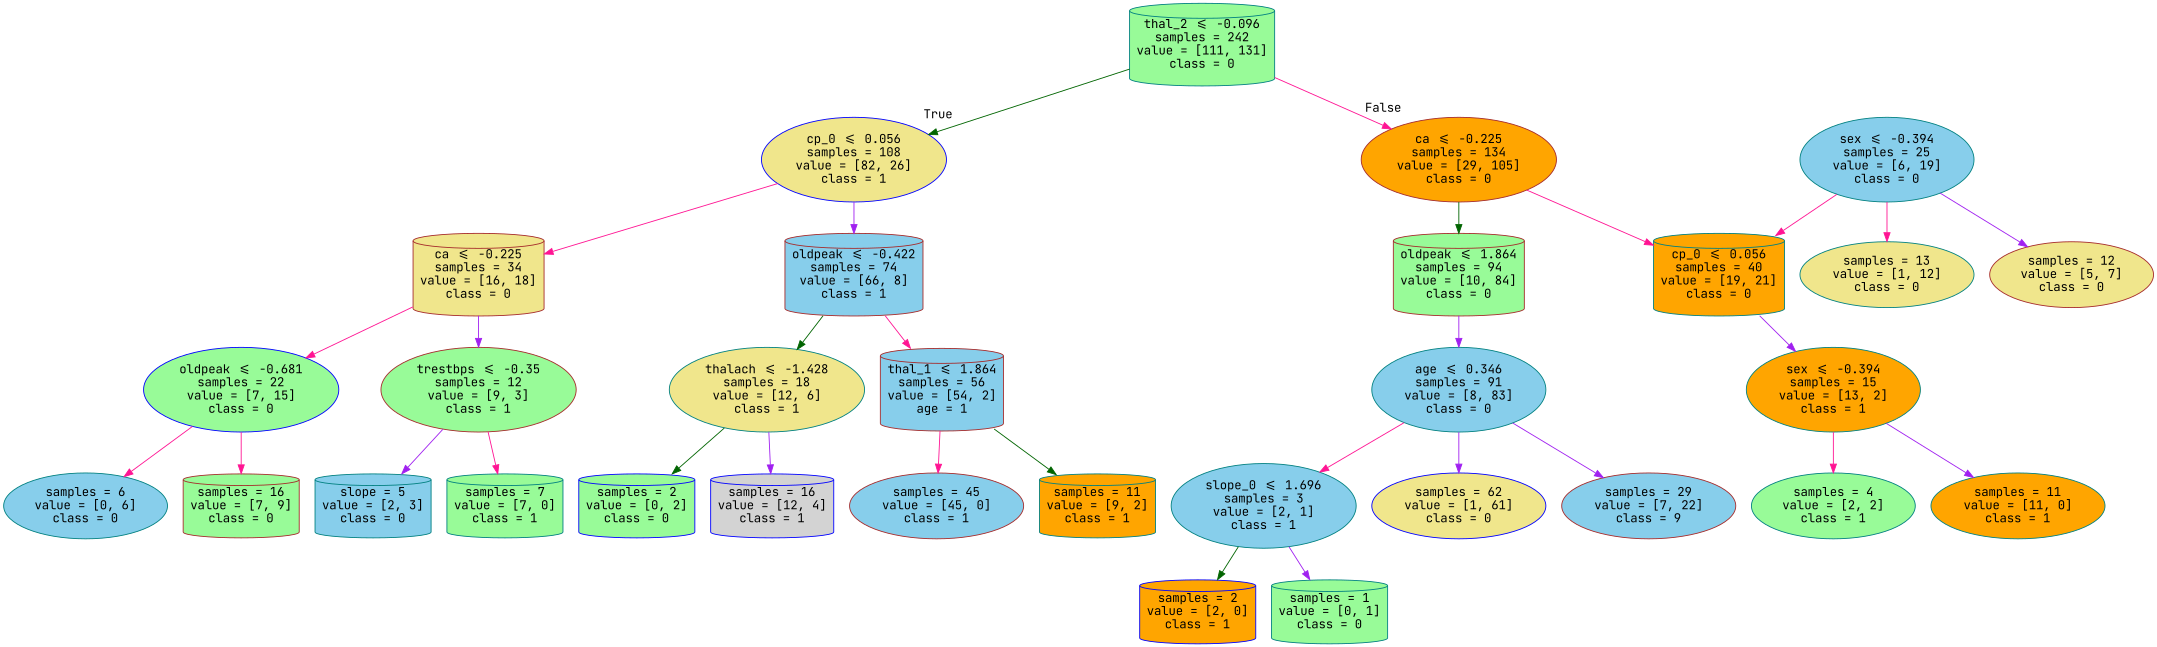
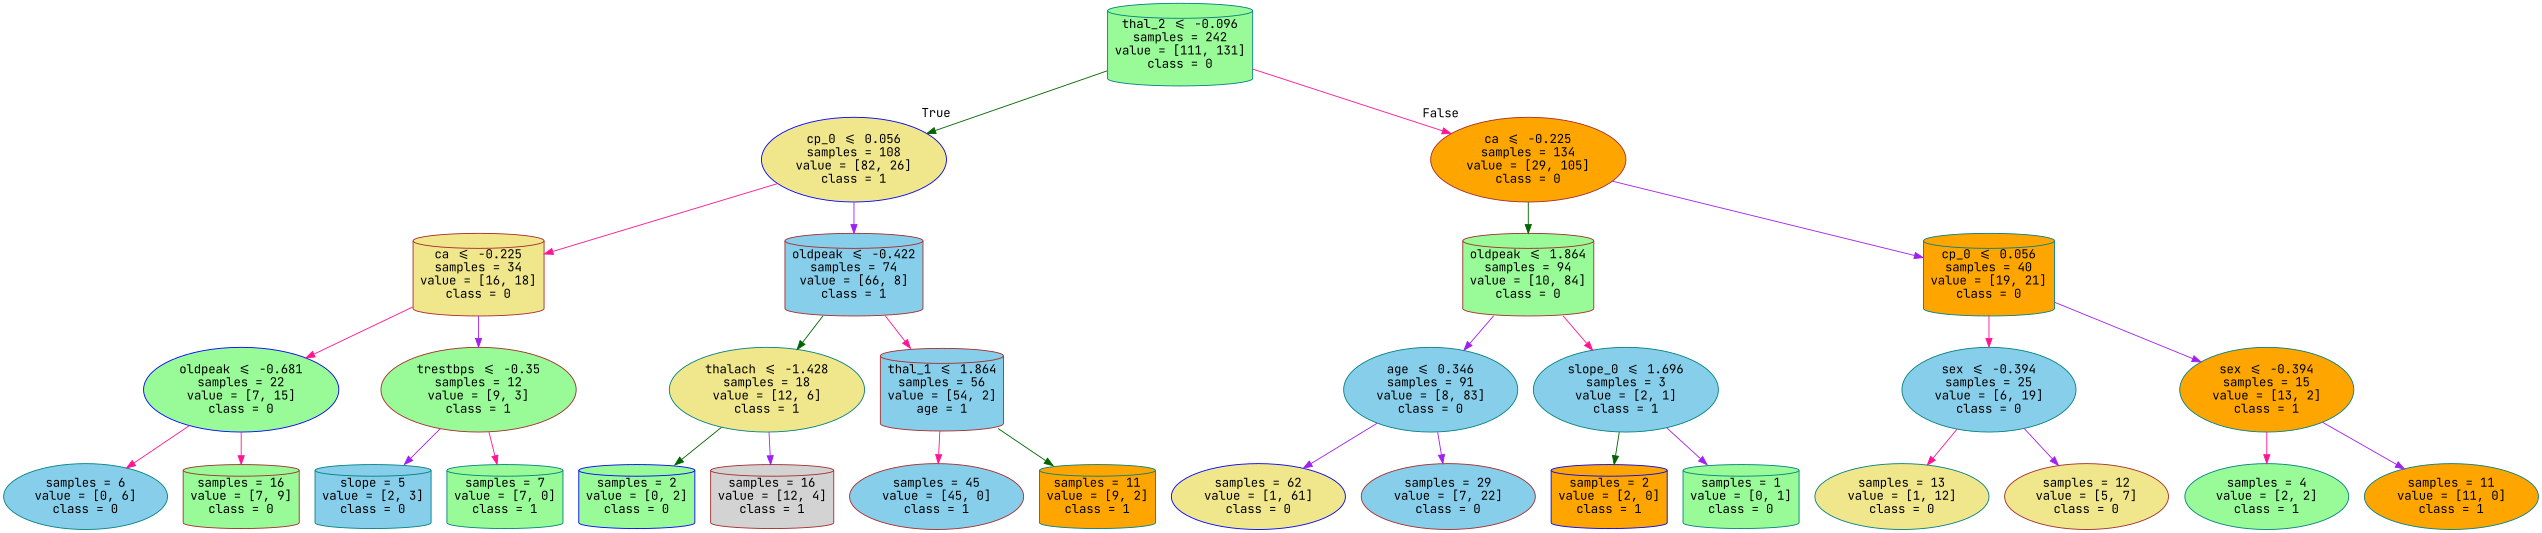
edge "sex <= -0.394 samples = 25 value = [6, 19] class = 0" -> "cp_0 <= 0.056 samples = 40 value = [19, 21] class = 0": reversed
edge "ca <= -0.225 samples = 134 value = [29, 105] class = 0" -> "cp_0 <= 0.056 samples = 40 value = [19, 21] class = 0": color deeppink -> purple
edge "age <= 0.346 samples = 91 value = [8, 83] class = 0" -> "slope_0 <= 1.696 samples = 3 value = [2, 1] class = 1": now "oldpeak <= 1.864 samples = 94 value = [10, 84] class = 0" -> "slope_0 <= 1.696 samples = 3 value = [2, 1] class = 1"
node "samples = 16 value = [12, 4] class = 1": color blue -> brown
node "samples = 29 value = [7, 22] class = 9": label "samples = 29 value = [7, 22] class = 9" -> "samples = 29 value = [7, 22] class = 0"
